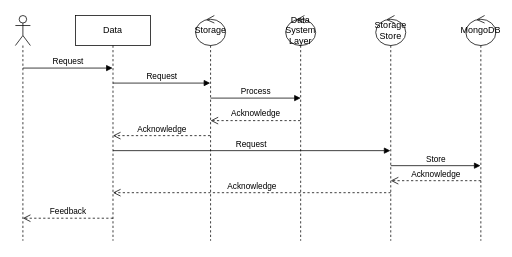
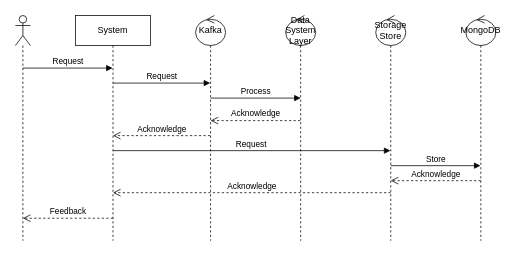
node "Data": label "Data" -> "System"
node "Storage": label "Storage" -> "Kafka"
